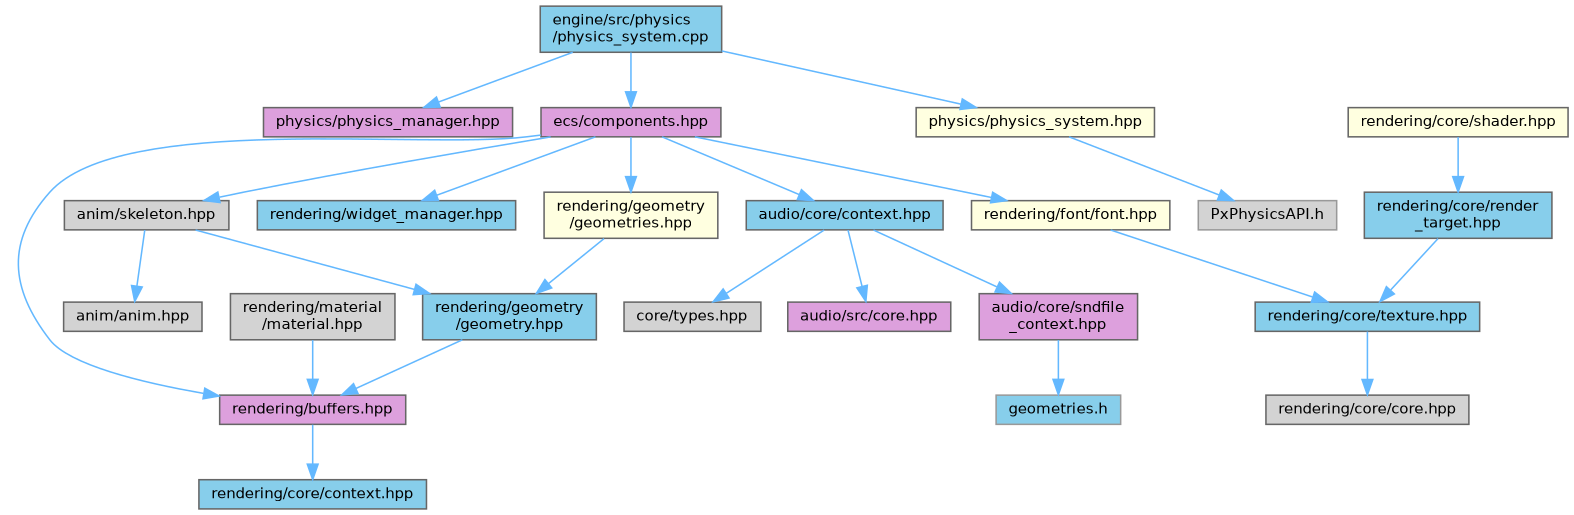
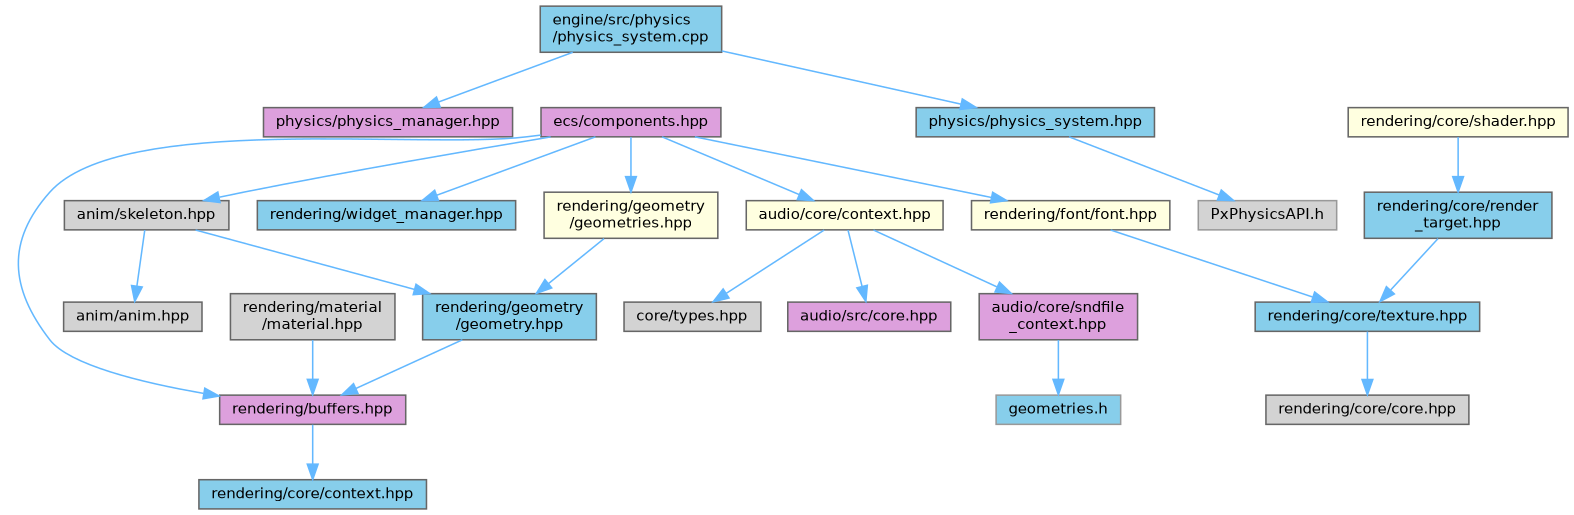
edge "engine/src/physics /physics_system.cpp" -> "ecs/components.hpp": removed
node "physics/physics_system.hpp": fillcolor lightyellow -> skyblue
node "audio/core/context.hpp": fillcolor skyblue -> lightyellow
